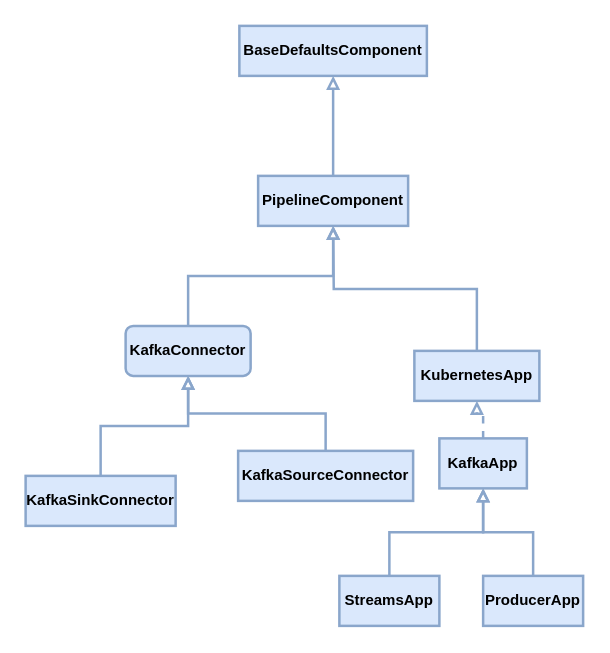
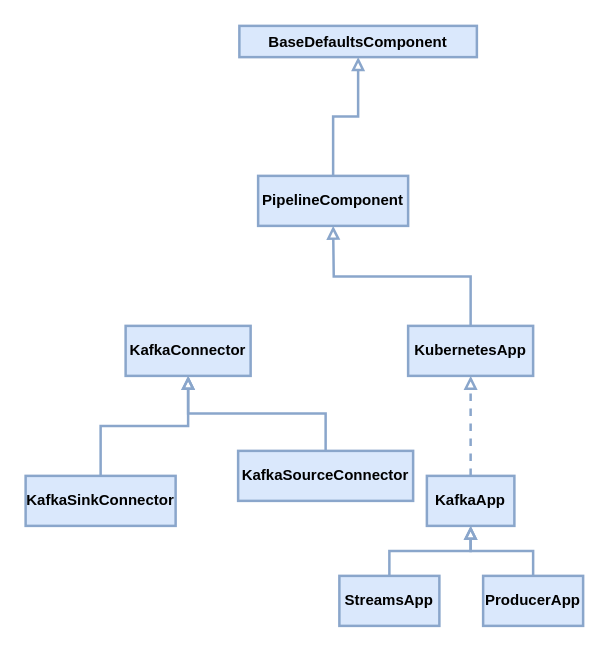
node "BaseDefaultsComponent": size 188x50 -> 238x31
edge "KafkaConnector" -> "PipelineComponent": removed
node "KafkaConnector": shape rounded rectangle -> rectangle
node "KubernetesApp": moved (477, 376) -> (471, 351)
node "KafkaApp": moved (483, 463) -> (471, 501)
